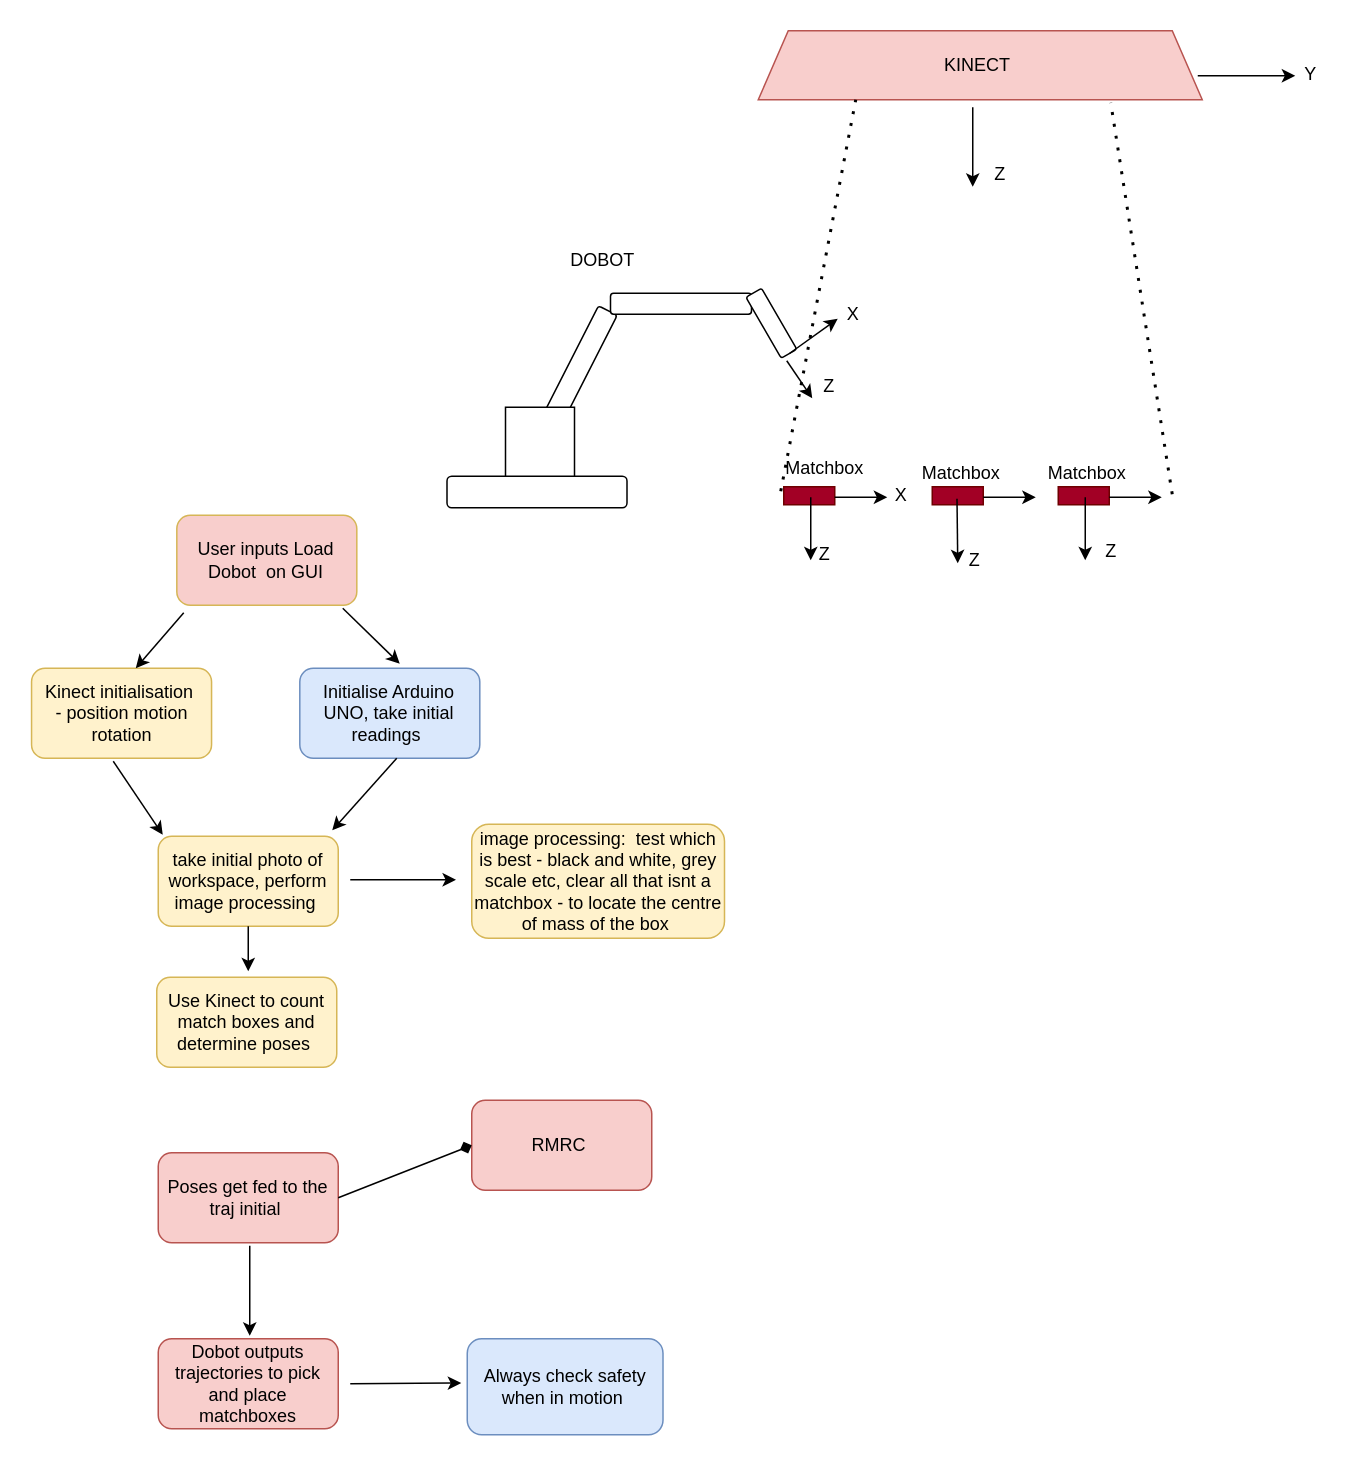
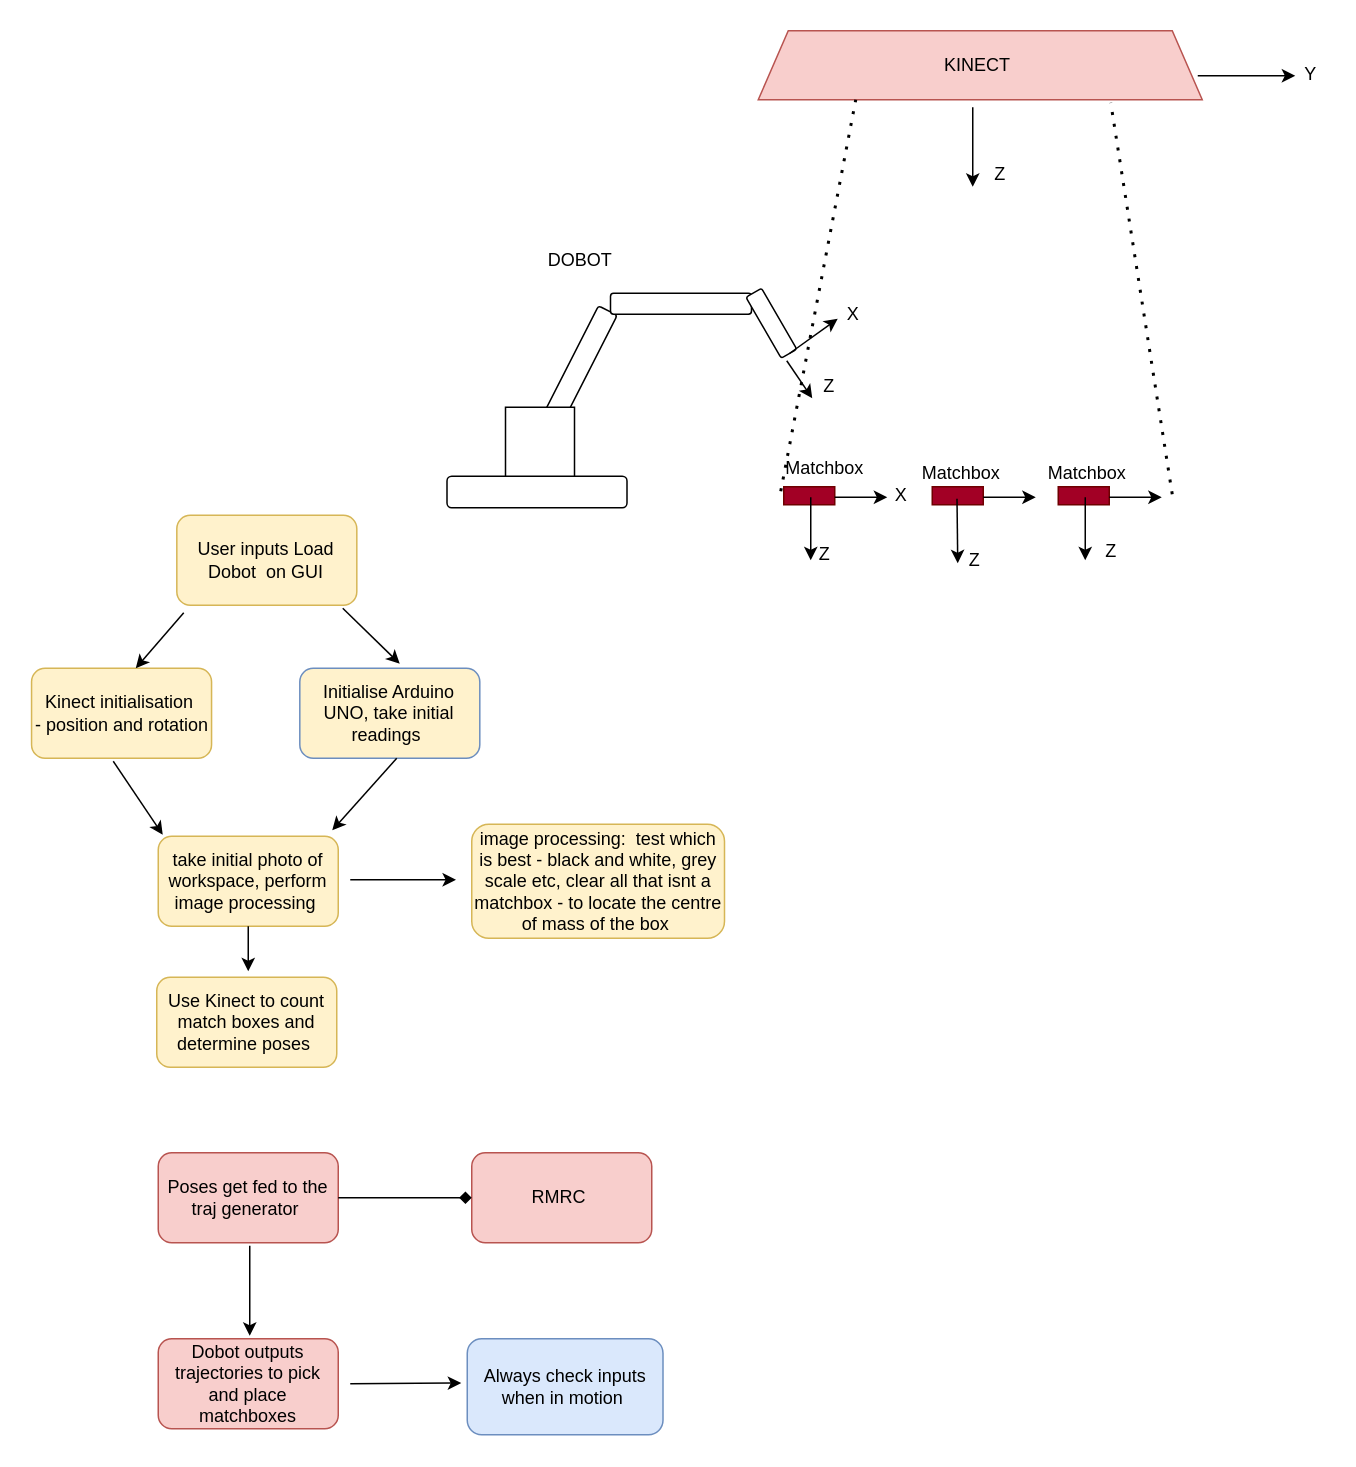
node "DOBOT": moved (602, 260) -> (579, 260)
node "User inputs Load Dobot on GUI": fillcolor #f8cecc -> #fff2cc
node "Kinect initialisation - position motion rotation": label "Kinect initialisation - position motion rotation" -> "Kinect initialisation - position and rotation"
node "Initialise Arduino UNO, take initial readings": fillcolor #dae8fc -> #fff2cc
node "RMRC": moved (562, 1145) -> (562, 1198)
node "Poses get fed to the traj initial": label "Poses get fed to the traj initial" -> "Poses get fed to the traj generator"
node "Always check safety when in motion": label "Always check safety when in motion" -> "Always check inputs when in motion"
